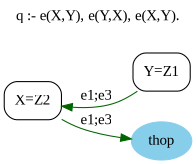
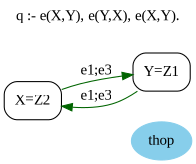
edge "X=Z2" -> "thop": now "X=Z2" -> "Y=Z1"
